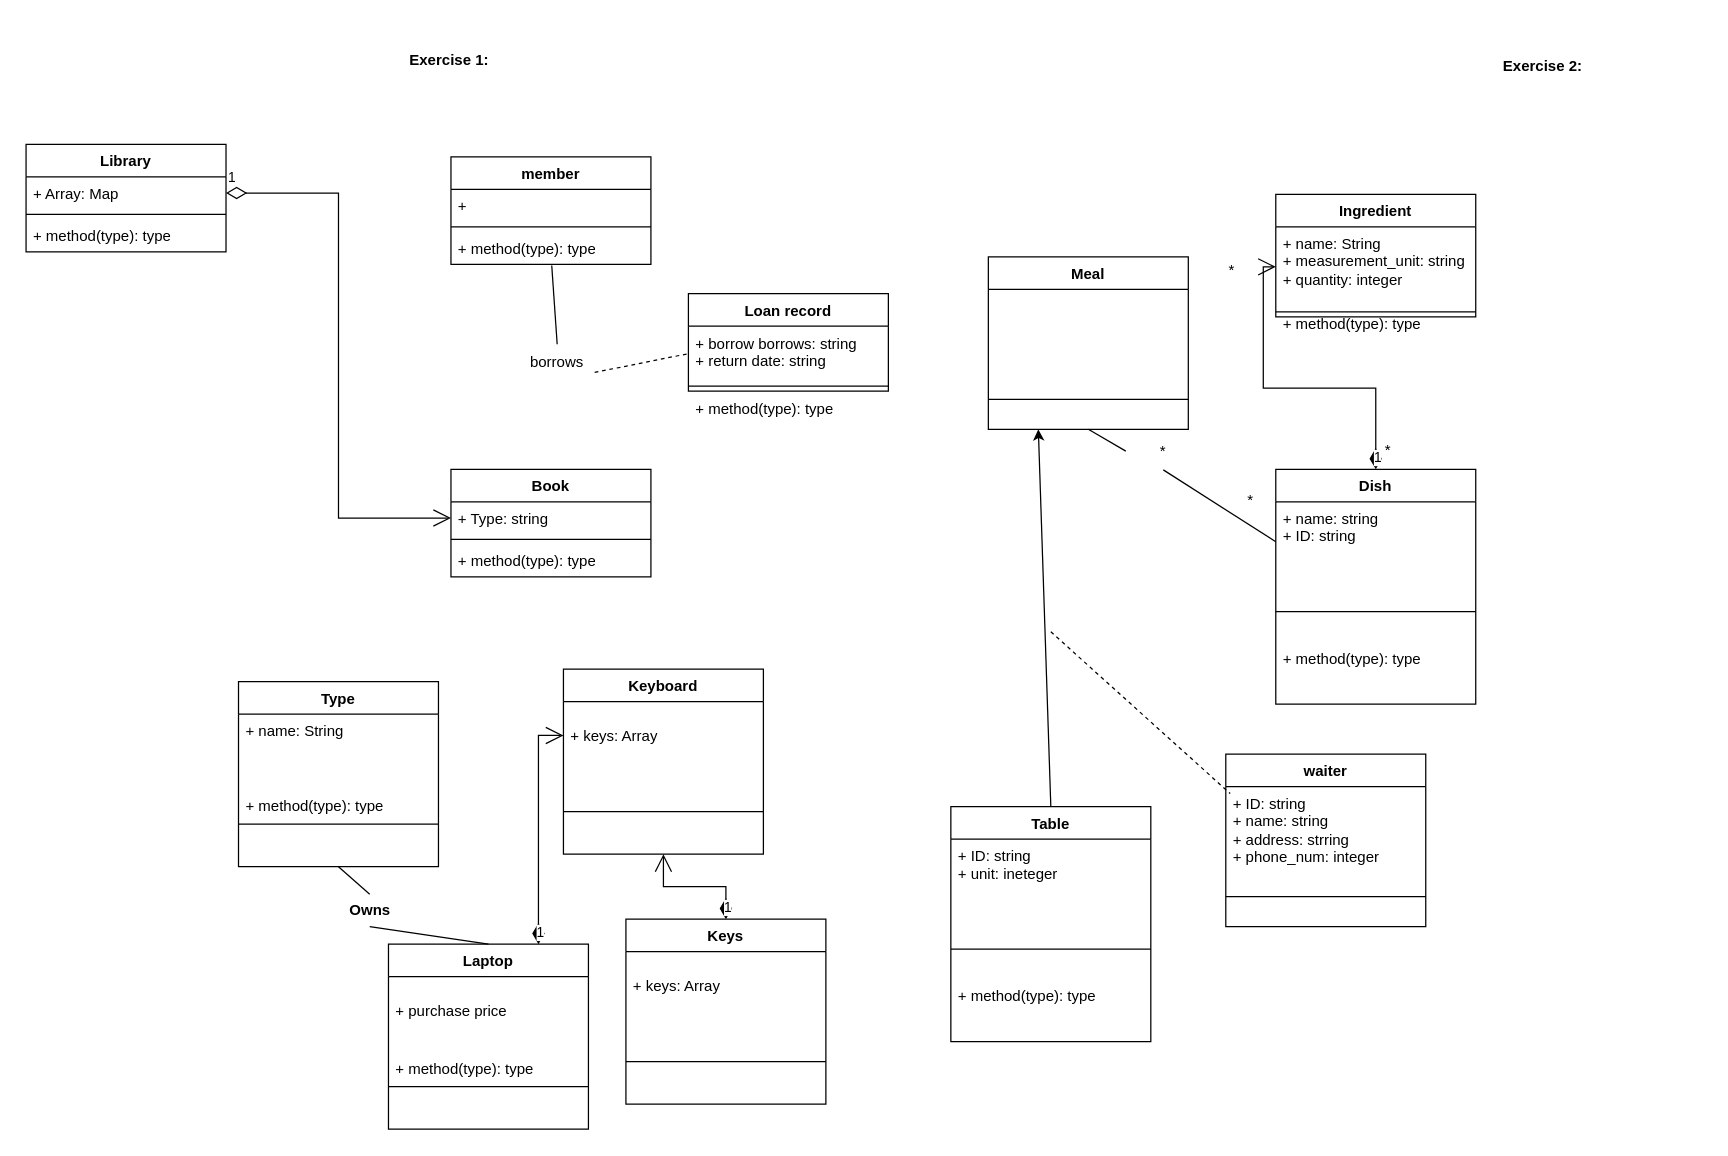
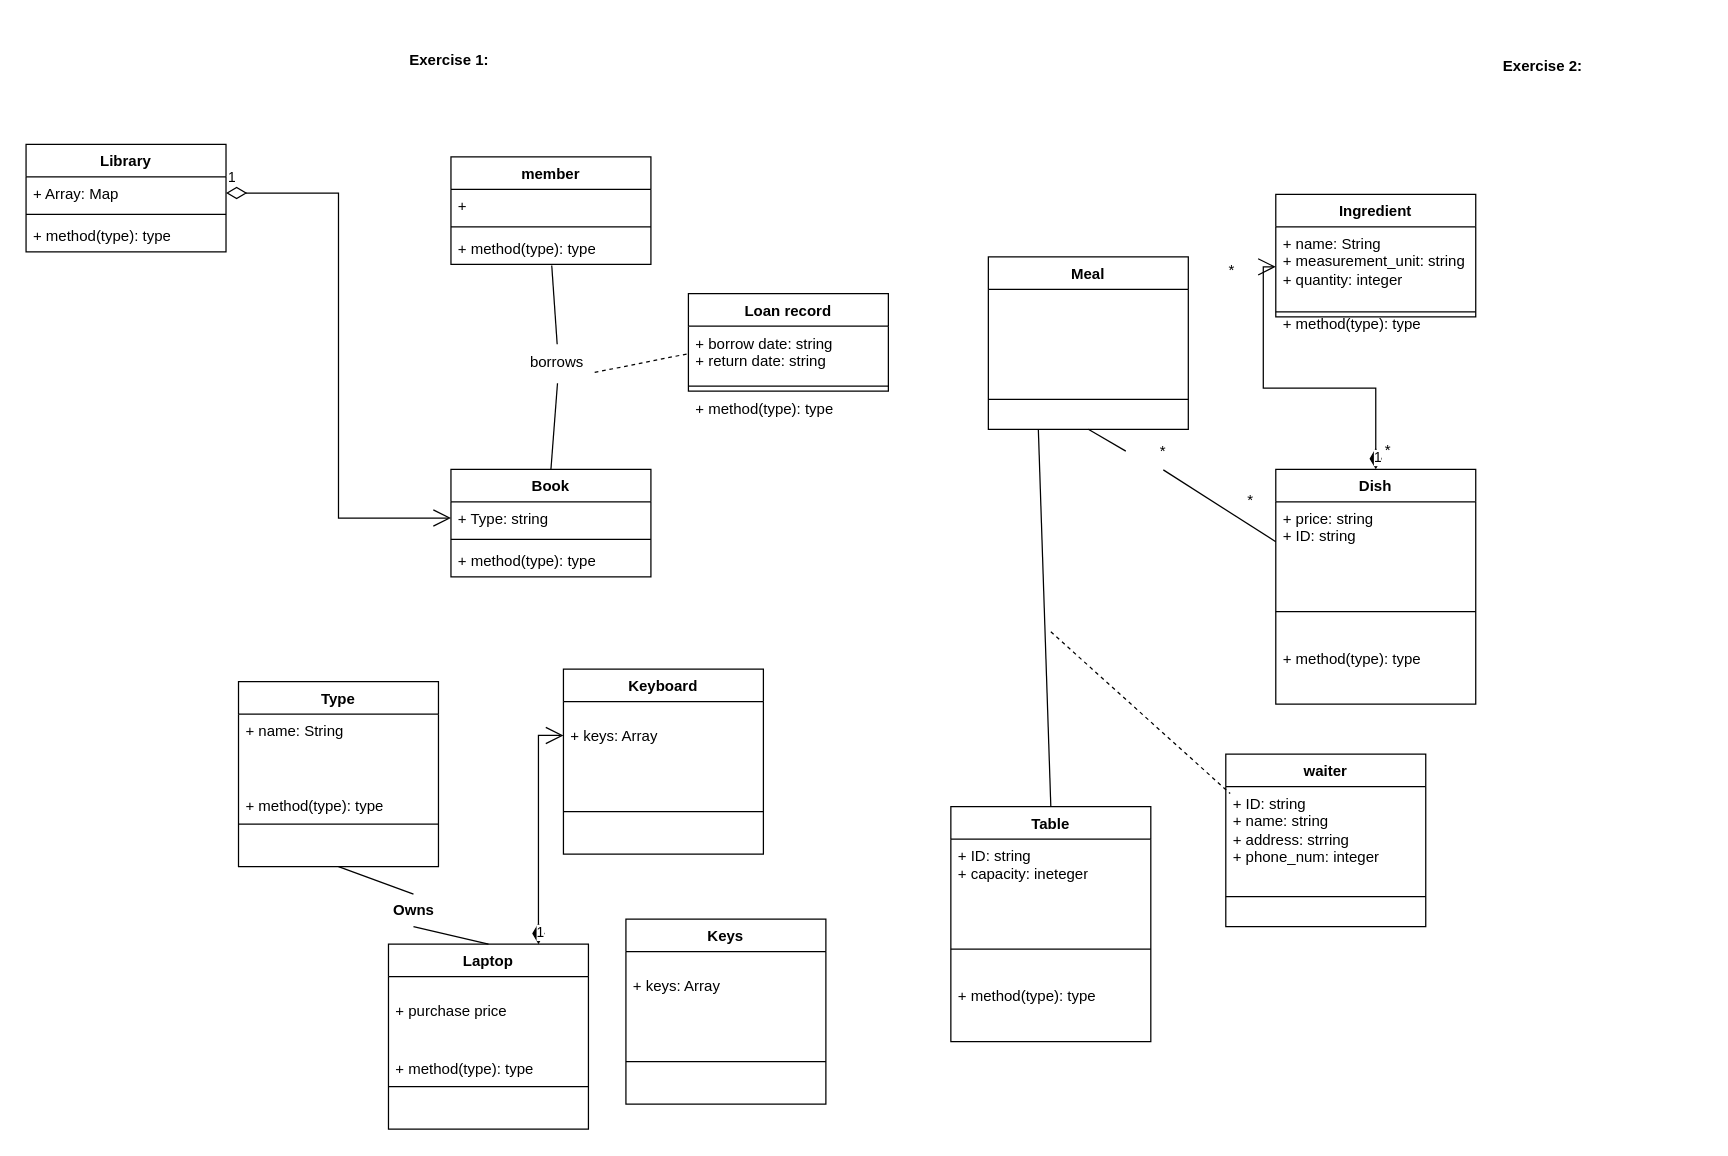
node "+ borrow borrows: string + return date: string": label "+ borrow borrows: string + return date: string" -> "+ borrow date: string + return date: string"
edge "borrows" -- "Book": added
edge "Table" -> "Meal": arrowhead classic -> none
node "+ name: string + ID: string": label "+ name: string + ID: string" -> "+ price: string + ID: string"
node "+ ID: string + unit: ineteger": label "+ ID: string + unit: ineteger" -> "+ ID: string + capacity: ineteger"
edge "Keyboard" -- "Keys": removed, label "1"
node "Owns": moved (369, 911) -> (413, 911)
